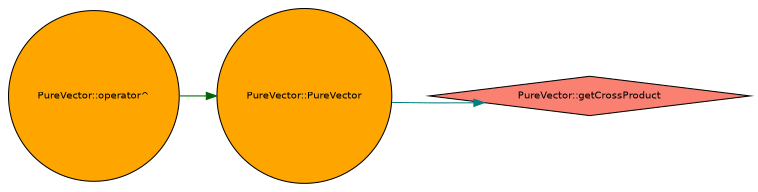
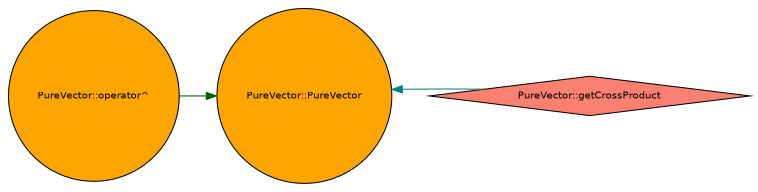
edge "PureVector::PureVector" -> "PureVector::getCrossProduct": reversed
